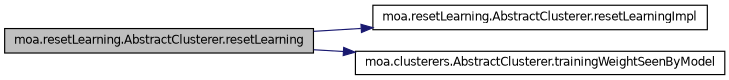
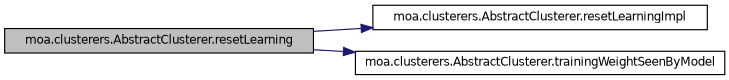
node "moa.resetLearning.AbstractClusterer.resetLearningImpl": label "moa.resetLearning.AbstractClusterer.resetLearningImpl" -> "moa.clusterers.AbstractClusterer.resetLearningImpl"
node "moa.resetLearning.AbstractClusterer.resetLearning": label "moa.resetLearning.AbstractClusterer.resetLearning" -> "moa.clusterers.AbstractClusterer.resetLearning"
